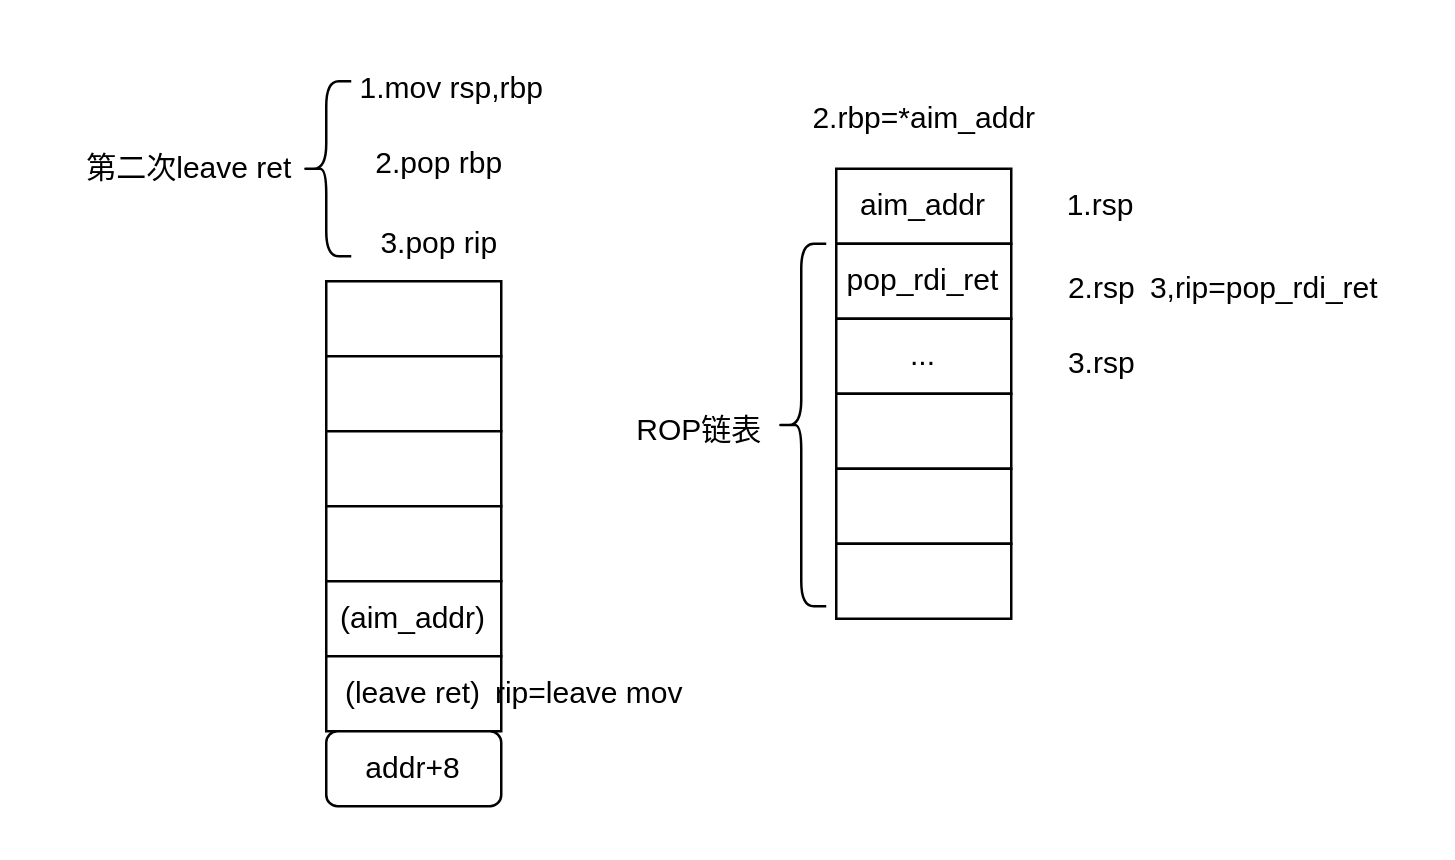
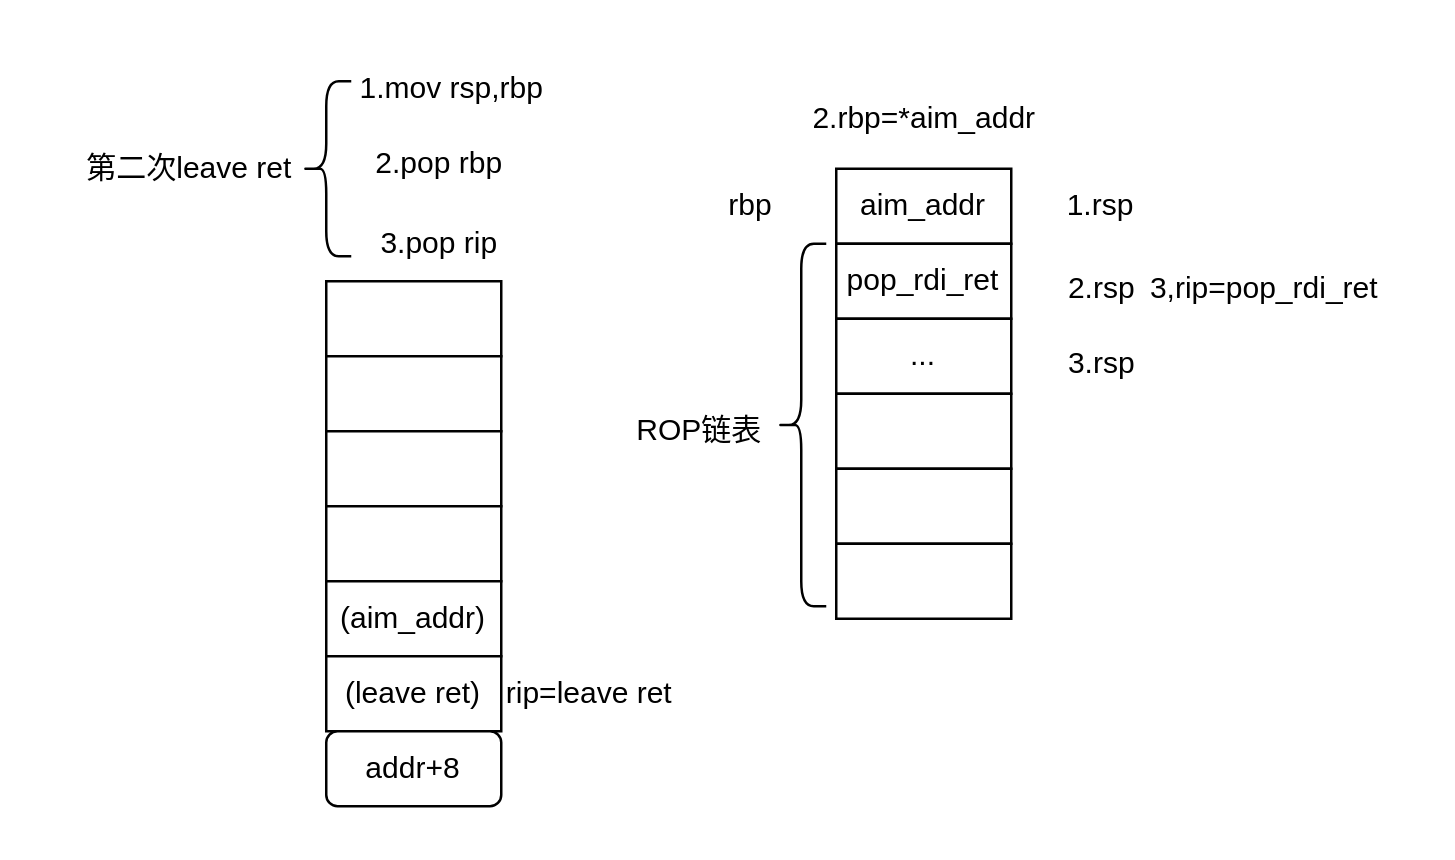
node "rbp": added
node "rip=leave mov": label "rip=leave mov" -> "rip=leave ret"
